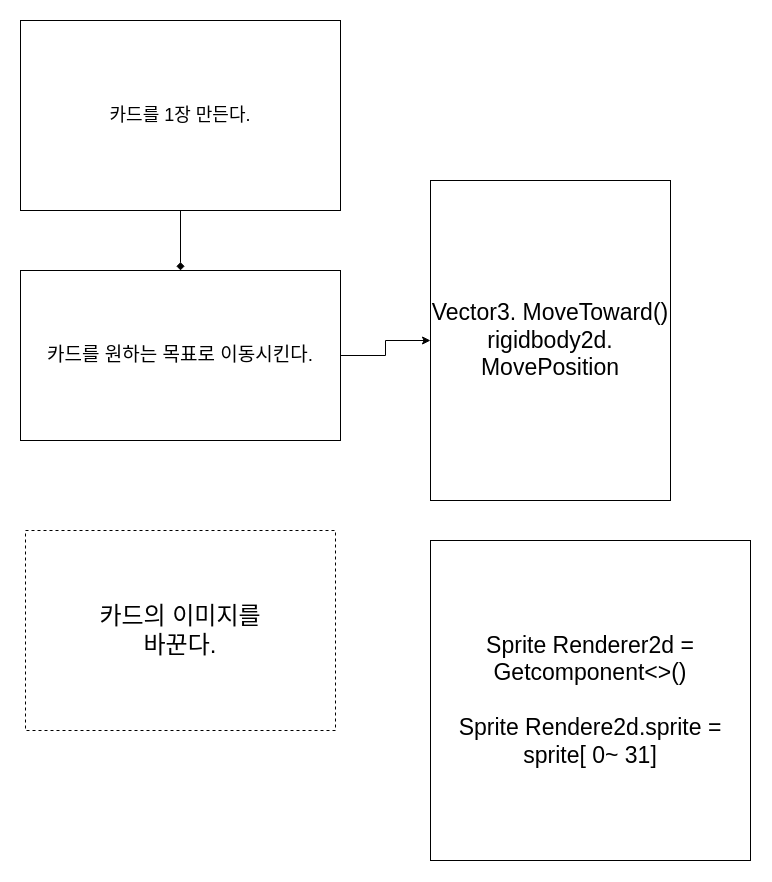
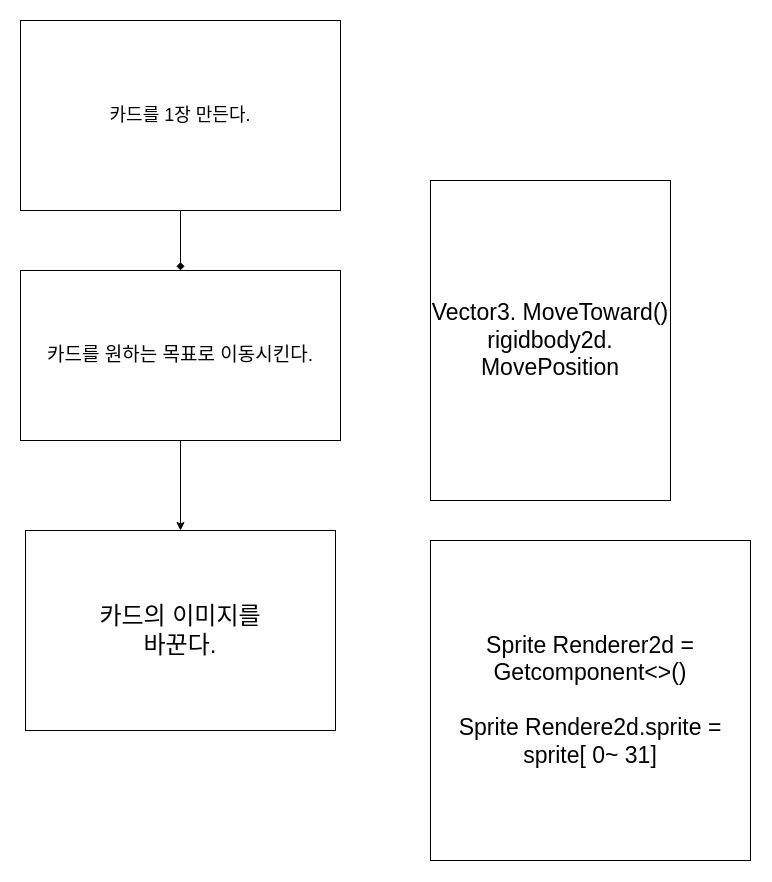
edge "카드를 원하는 목표로 이동시킨다." -> "Vector3. MoveToward() rigidbody2d. MovePosition": removed
edge "카드를 원하는 목표로 이동시킨다." -> "카드의 이미지를 바꾼다.": added
node "카드의 이미지를 바꾼다.": style dashed -> solid
